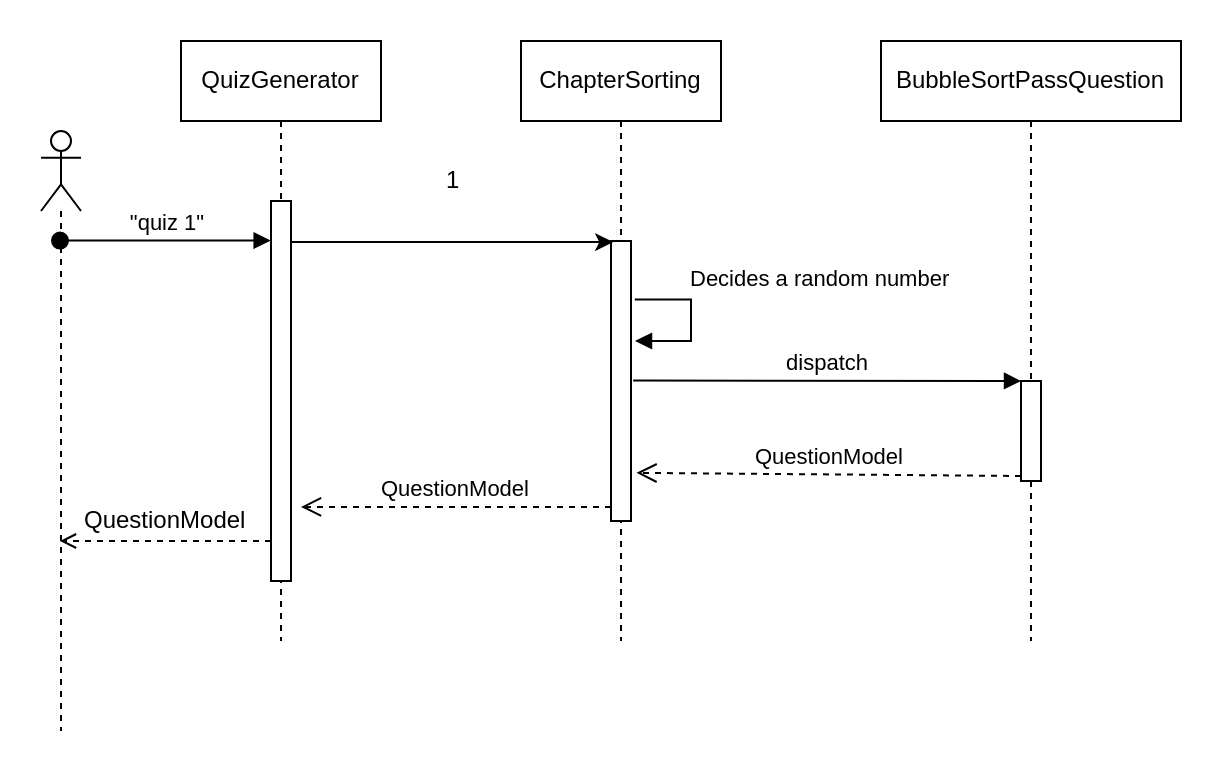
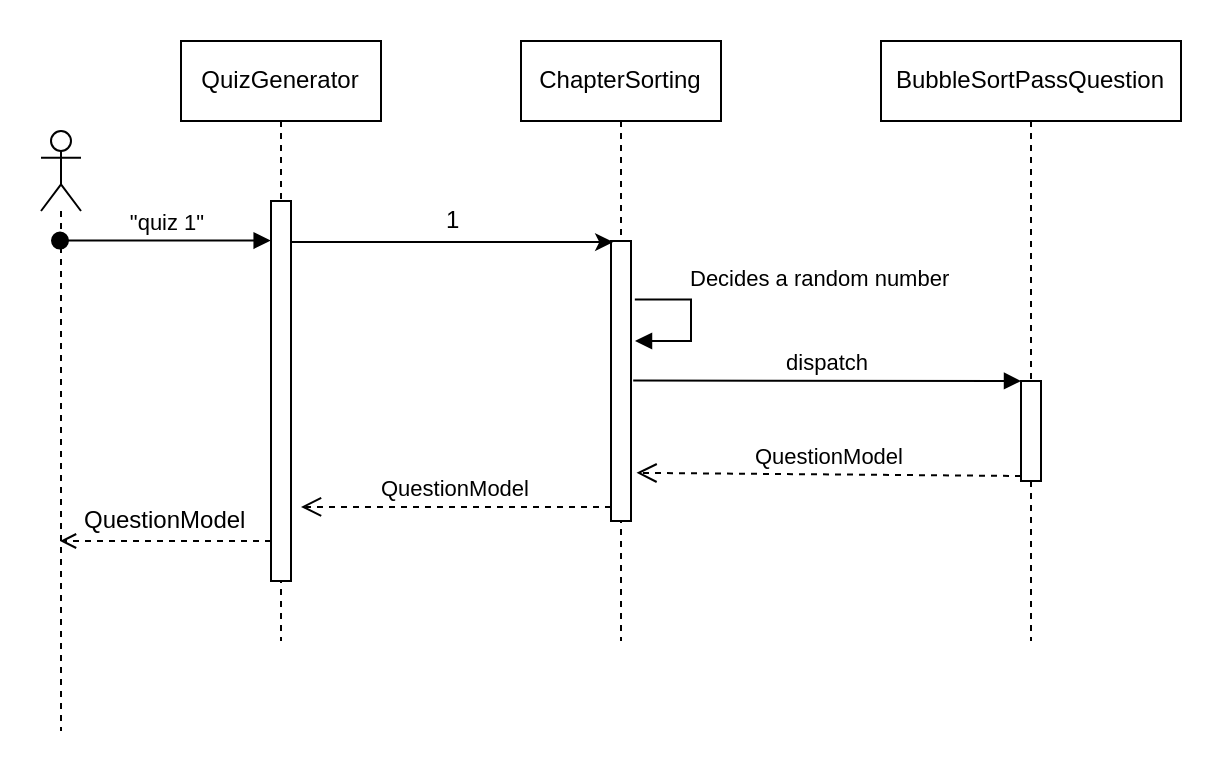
node "1": moved (463, 181) -> (463, 221)
